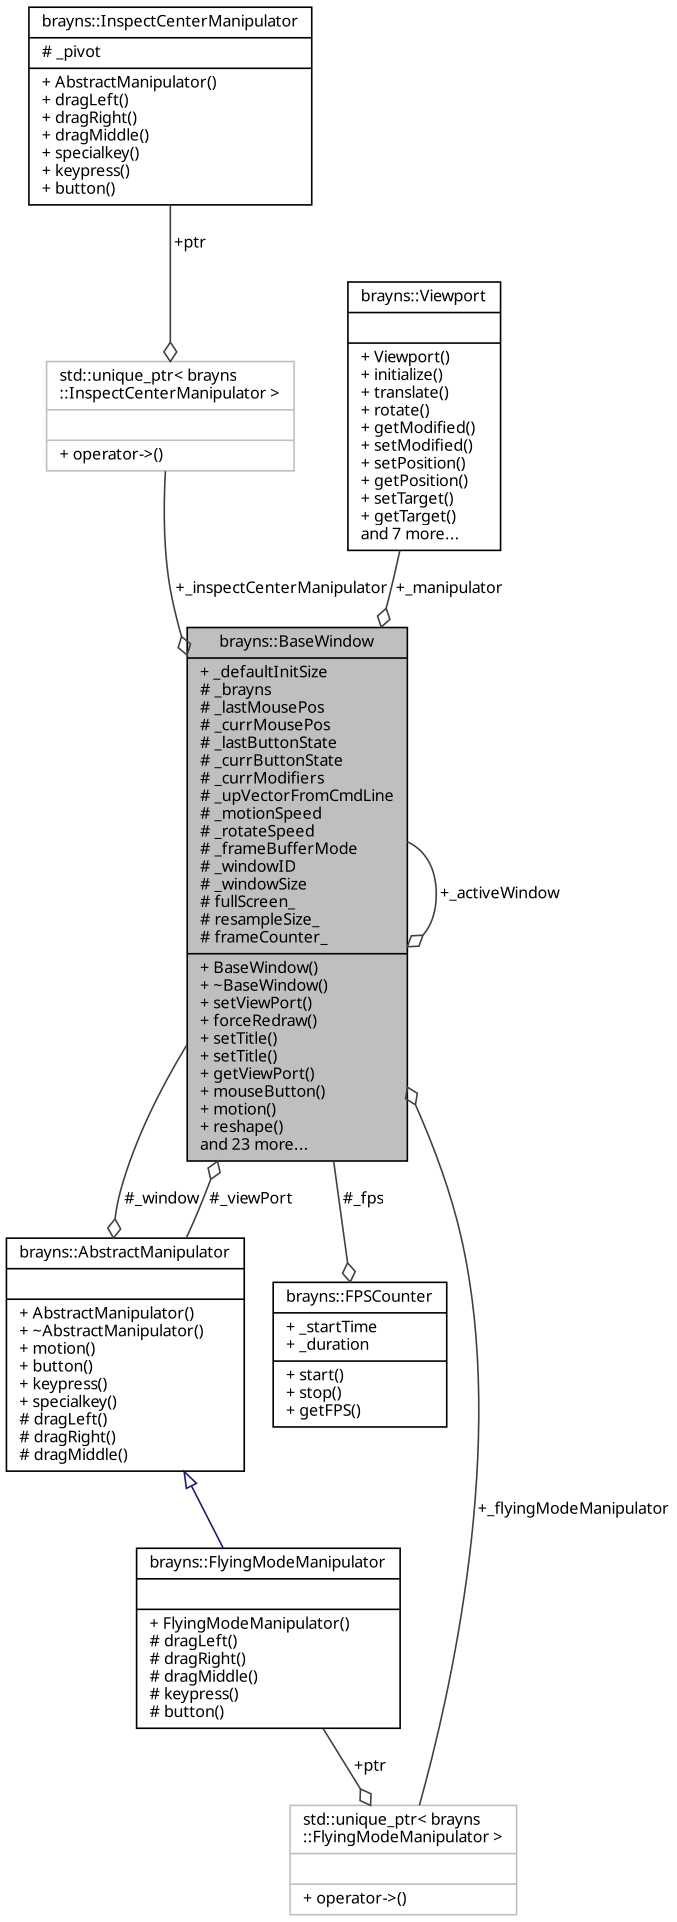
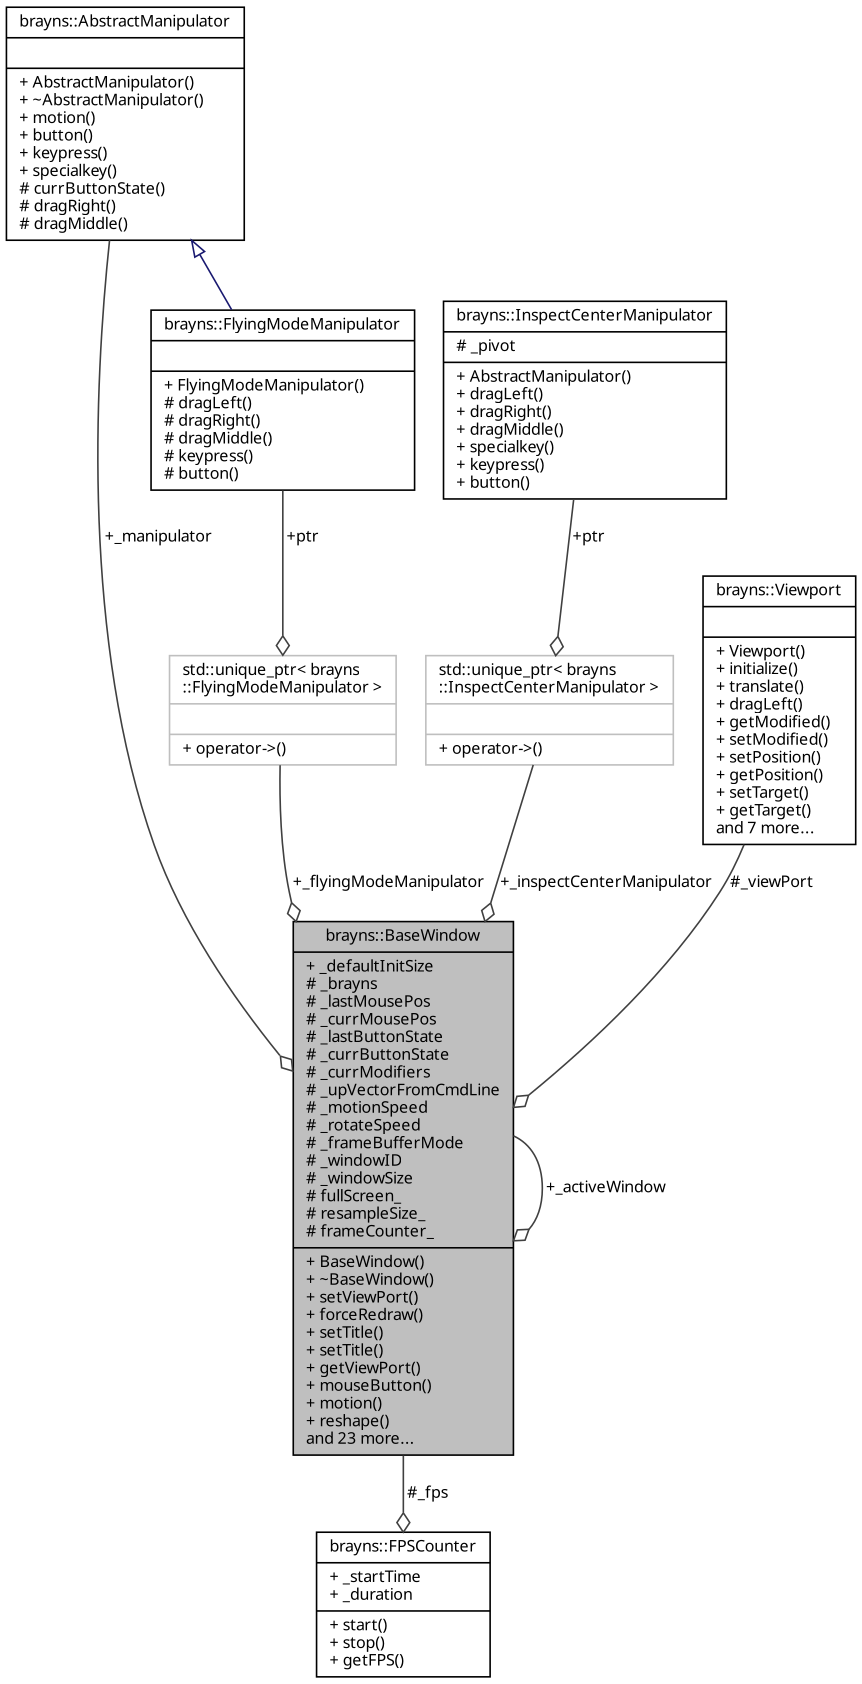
node "brayns::Viewport": text "+ rotate()" -> "+ dragLeft()"
edge "brayns::Viewport" -> "brayns::BaseWindow": label " +_manipulator" -> " #_viewPort"
edge "brayns::BaseWindow" -> "brayns::AbstractManipulator": removed, label "#_window"
edge "brayns::AbstractManipulator" -> "brayns::BaseWindow": label " #_viewPort" -> " +_manipulator"
node "brayns::AbstractManipulator": text "# dragLeft()" -> "# currButtonState()"
